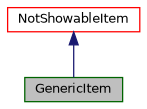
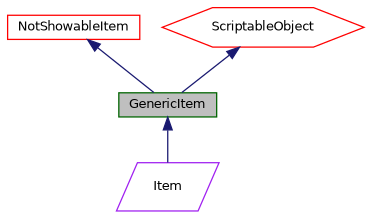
node "ScriptableObject": added
node "Item": added
